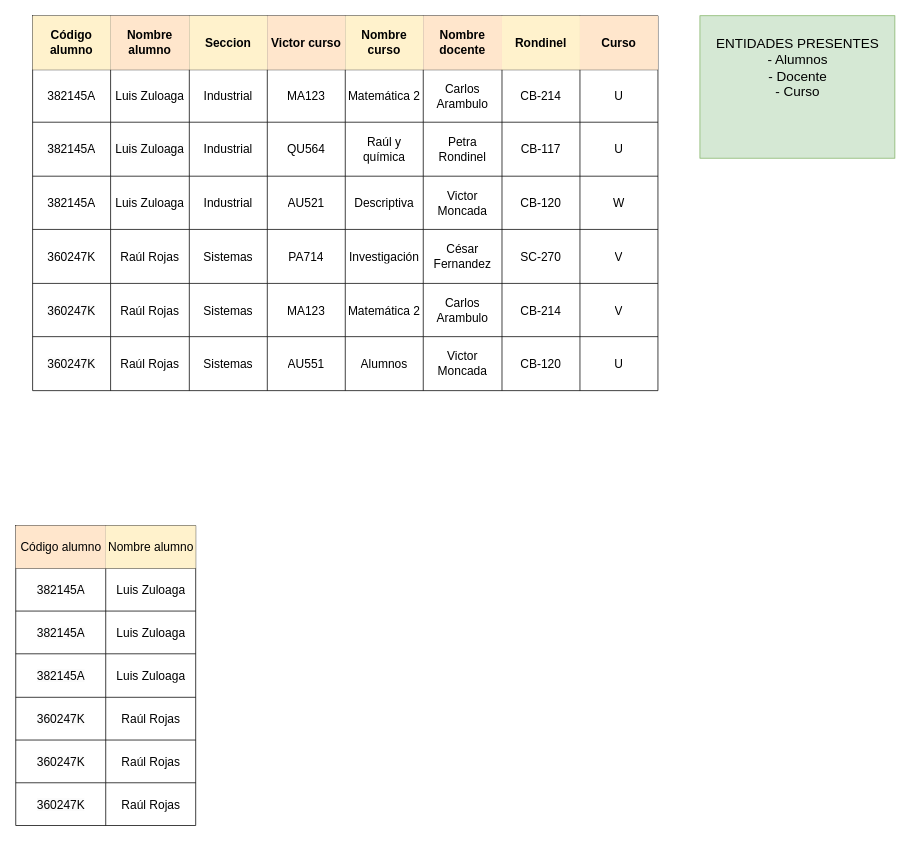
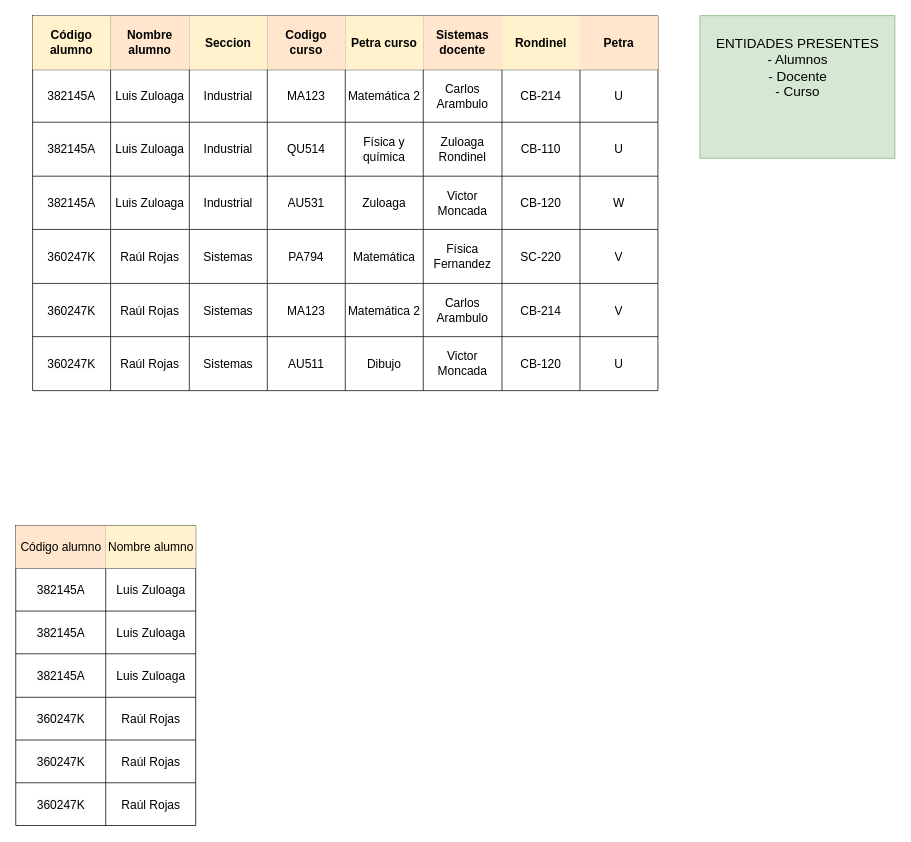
node "Victor curso": label "Victor curso" -> "Codigo curso"
node "Nombre curso": label "Nombre curso" -> "Petra curso"
node "Nombre docente": label "Nombre docente" -> "Sistemas docente"
node "Curso": label "Curso" -> "Petra"
node "QU564": label "QU564" -> "QU514"
node "Raúl y química": label "Raúl y química" -> "Física y química"
node "Petra Rondinel": label "Petra Rondinel" -> "Zuloaga Rondinel"
node "CB-117": label "CB-117" -> "CB-110"
node "AU521": label "AU521" -> "AU531"
node "Descriptiva": label "Descriptiva" -> "Zuloaga"
node "PA714": label "PA714" -> "PA794"
node "Investigación": label "Investigación" -> "Matemática"
node "César Fernandez": label "César Fernandez" -> "Física Fernandez"
node "SC-270": label "SC-270" -> "SC-220"
node "AU551": label "AU551" -> "AU511"
node "Alumnos": label "Alumnos" -> "Dibujo"
